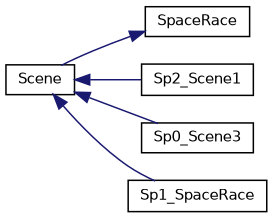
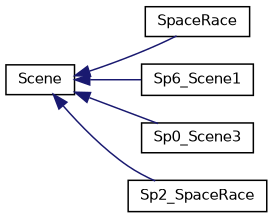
edge "Scene" -> "SpaceRace": reversed
node "Sp2_Scene1": label "Sp2_Scene1" -> "Sp6_Scene1"
node "Sp1_SpaceRace": label "Sp1_SpaceRace" -> "Sp2_SpaceRace"
